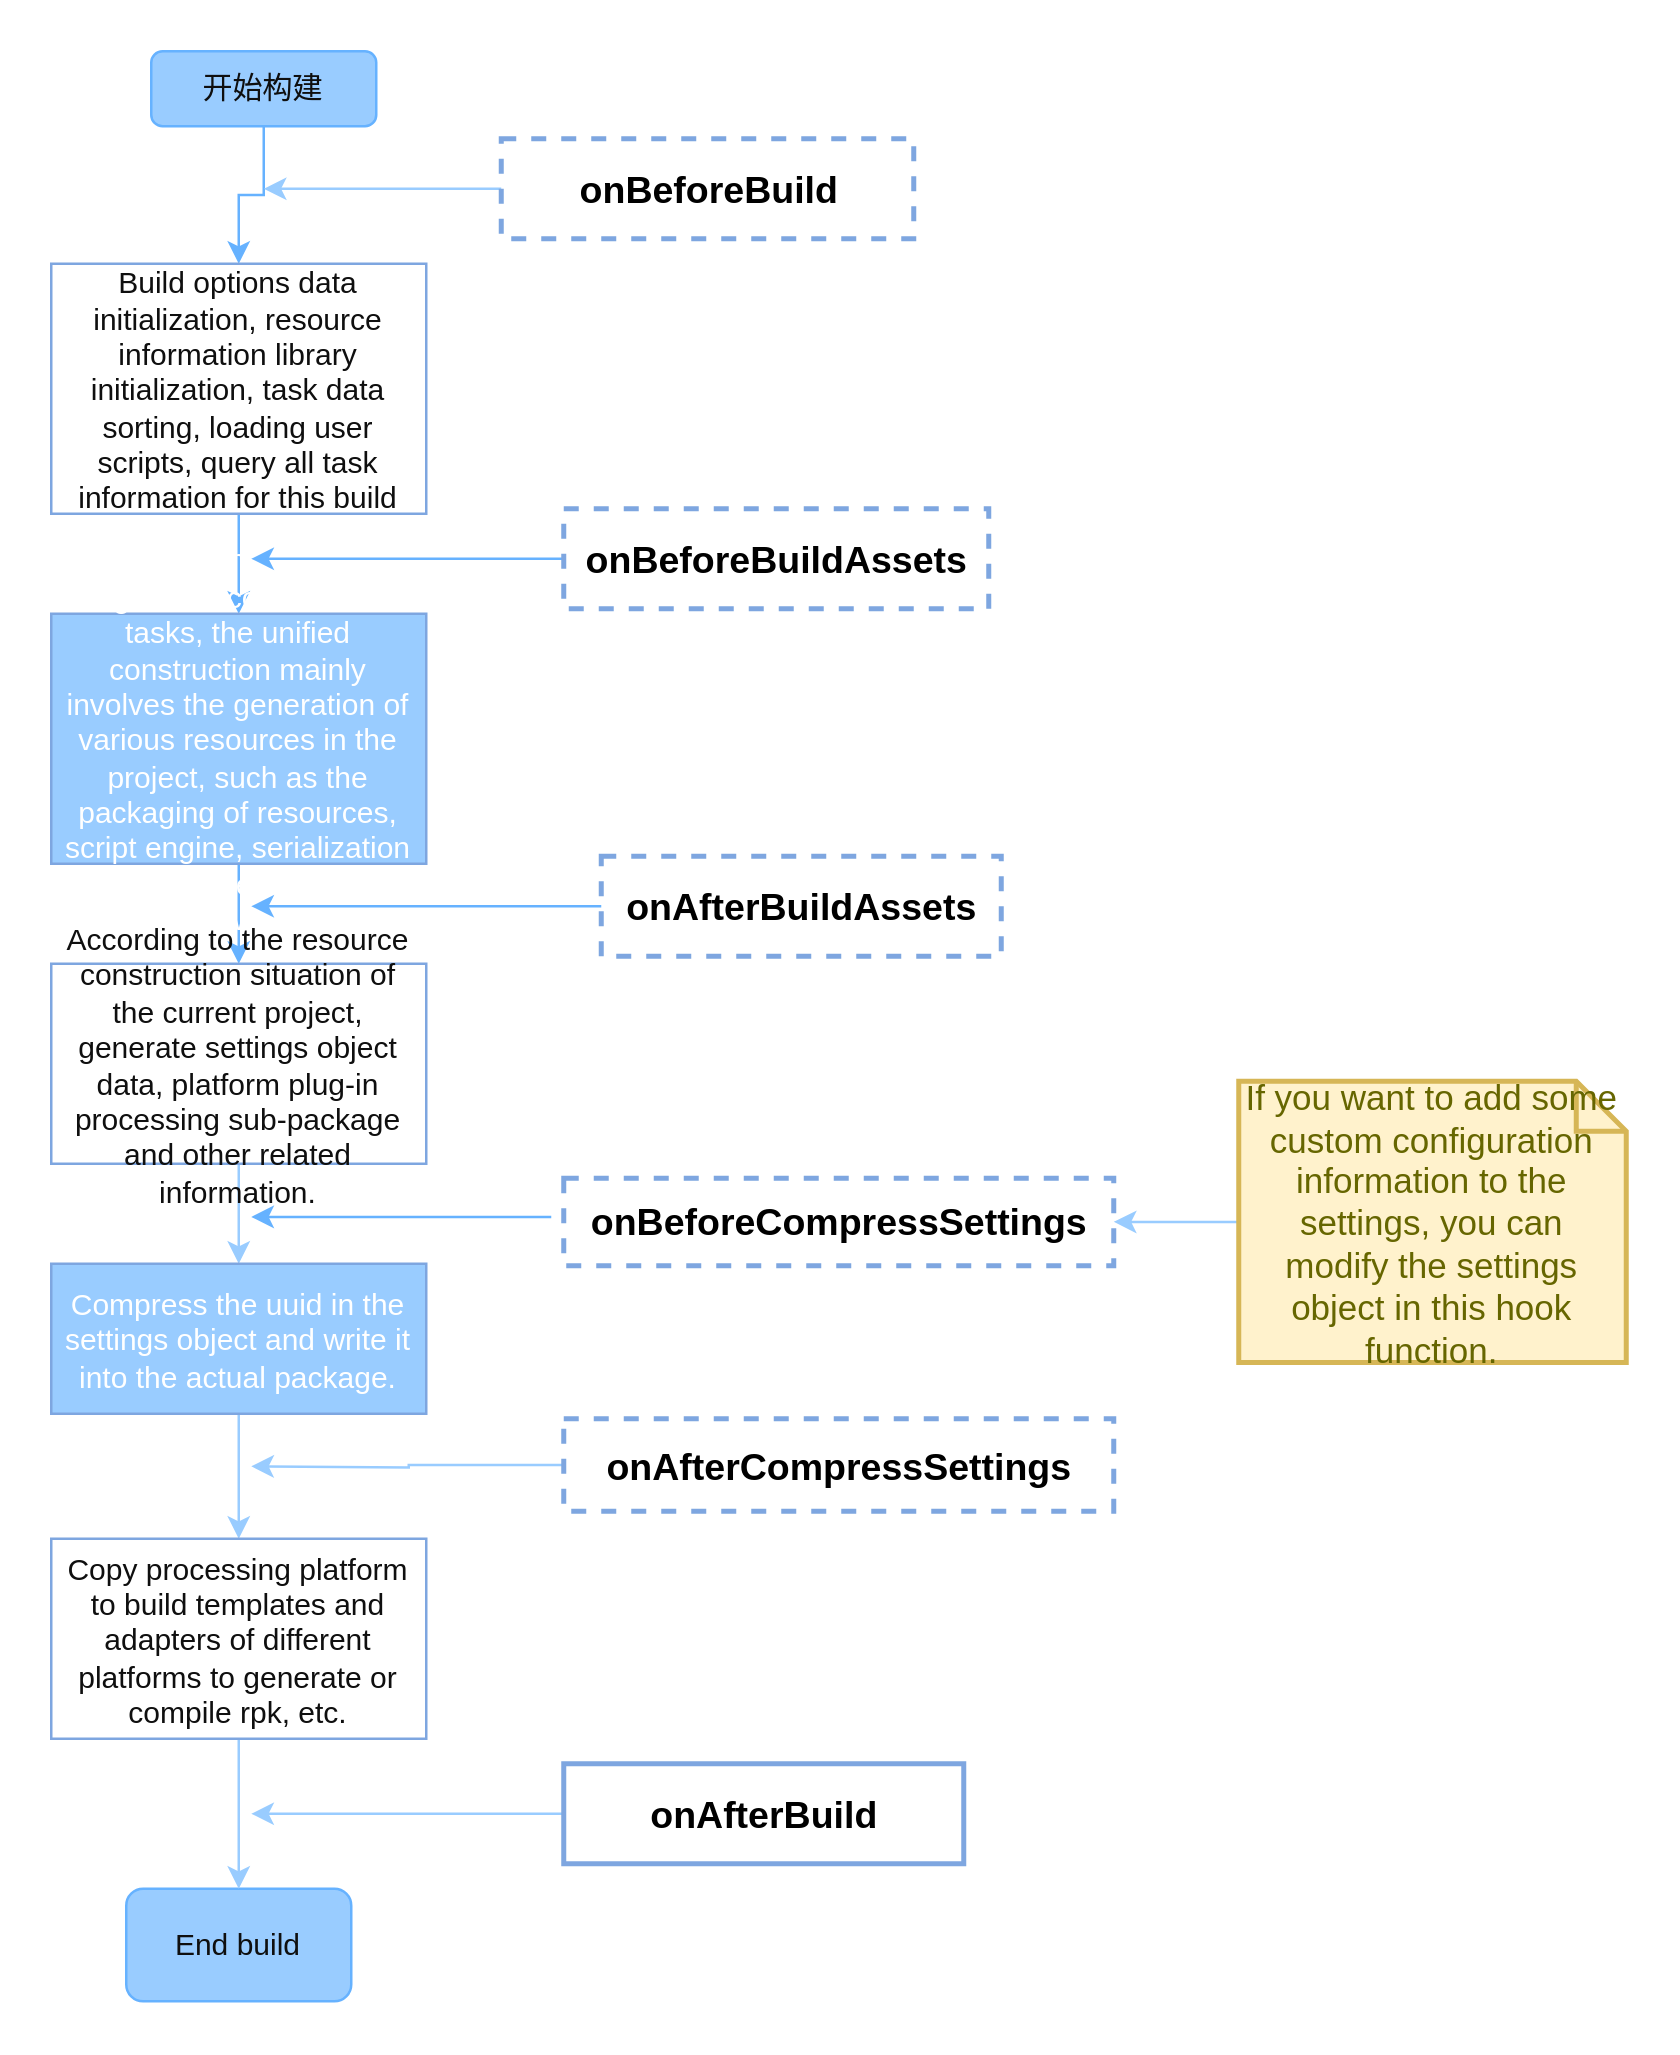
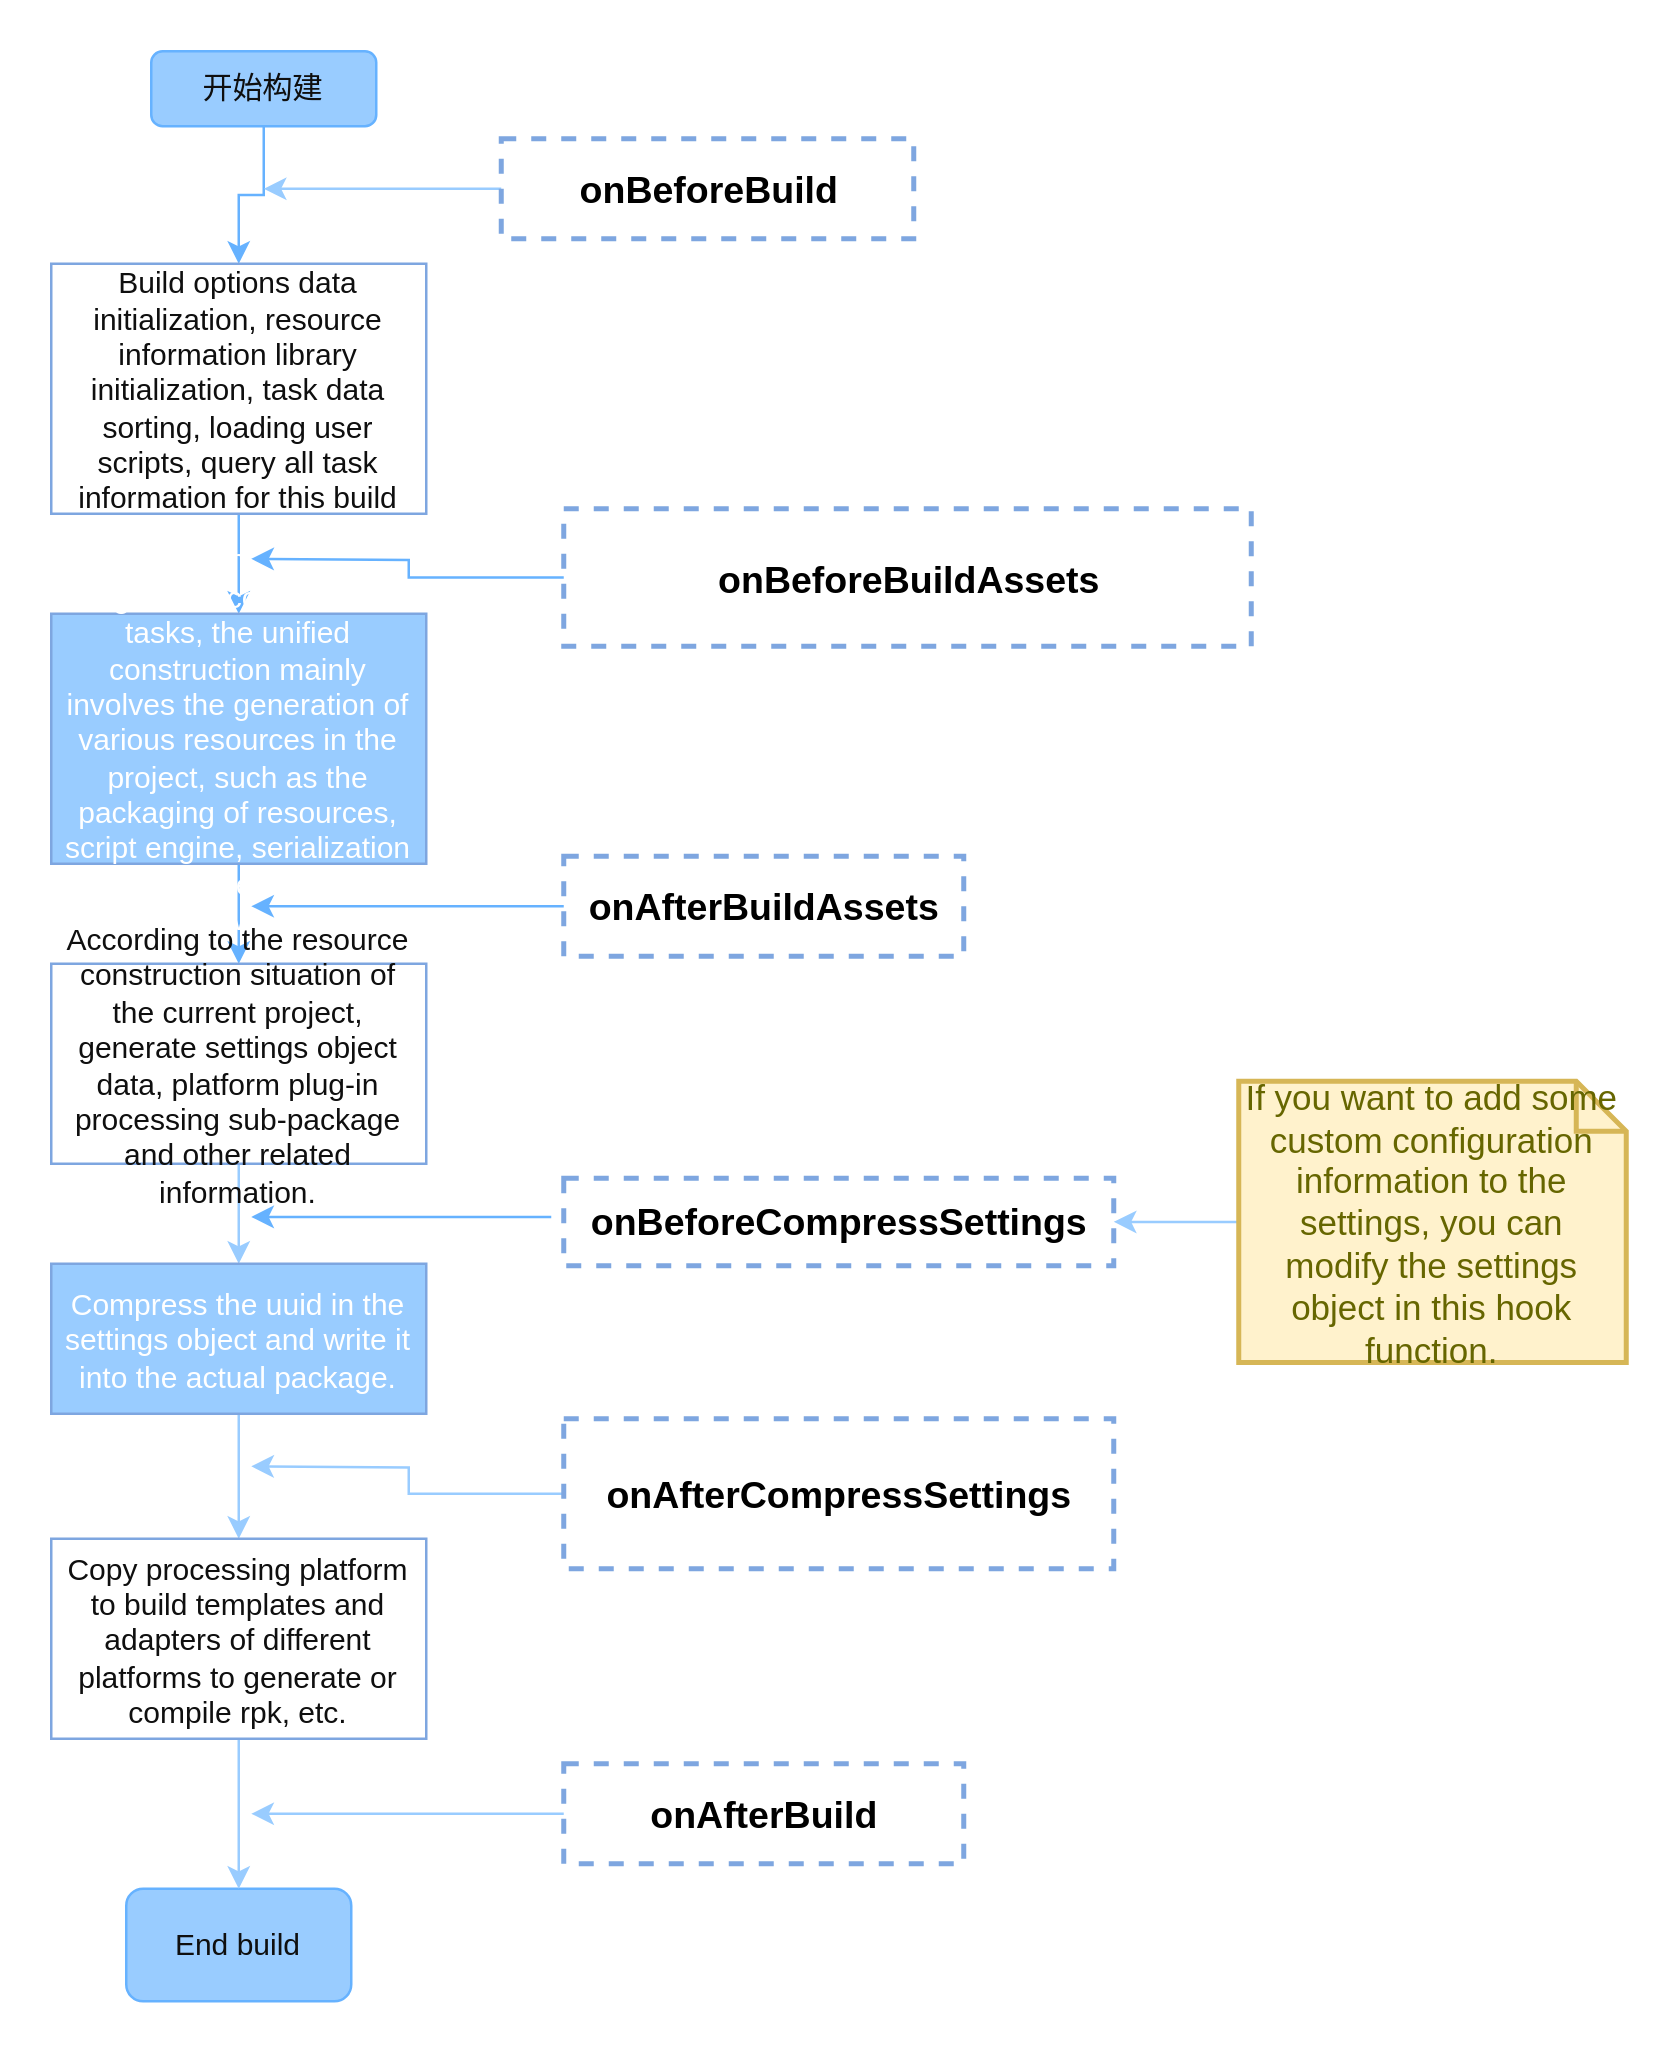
node "onBeforeBuildAssets": size 425x100 -> 688x138
node "onAfterBuildAssets": moved (801, 906) -> (764, 906)
node "onAfterCompressSettings": size 550x93 -> 550x150
node "onAfterBuild": style solid -> dashed
